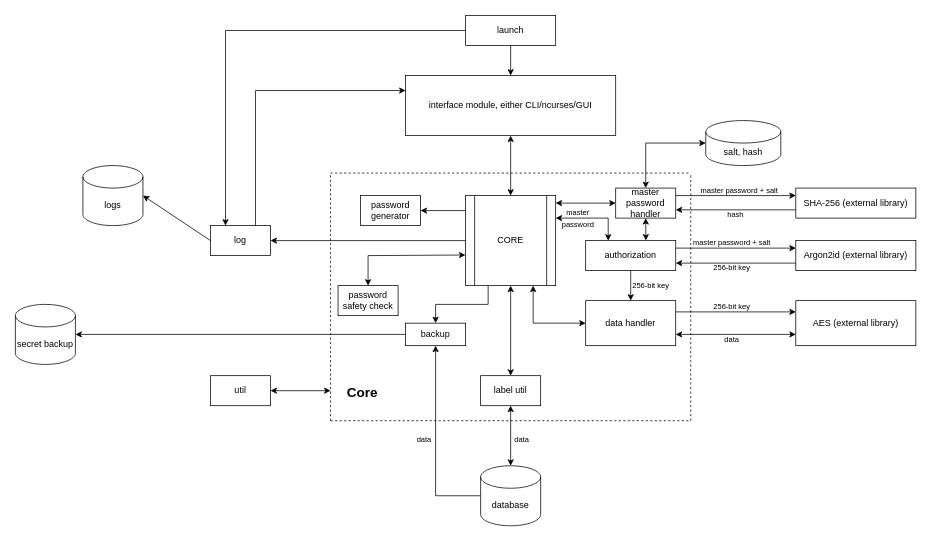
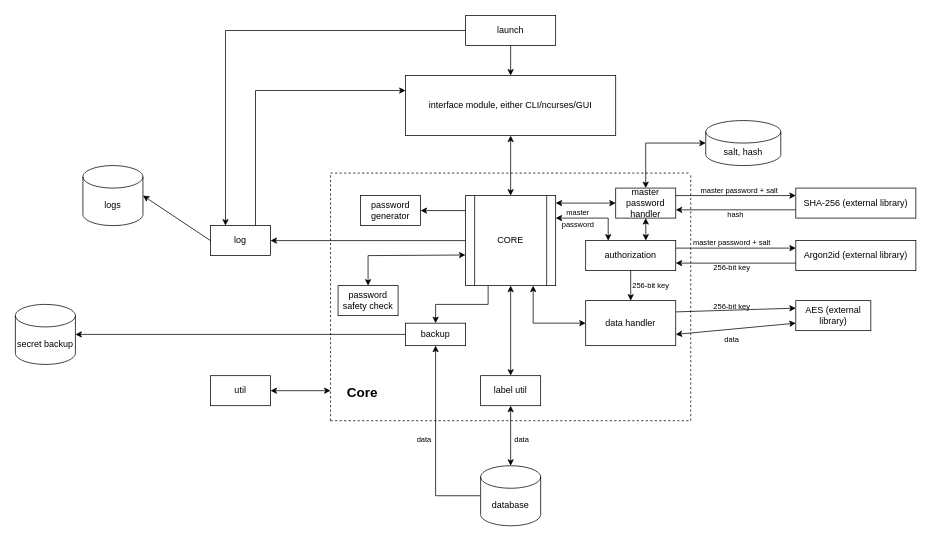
node "AES (external library)": size 120x45 -> 75x30
